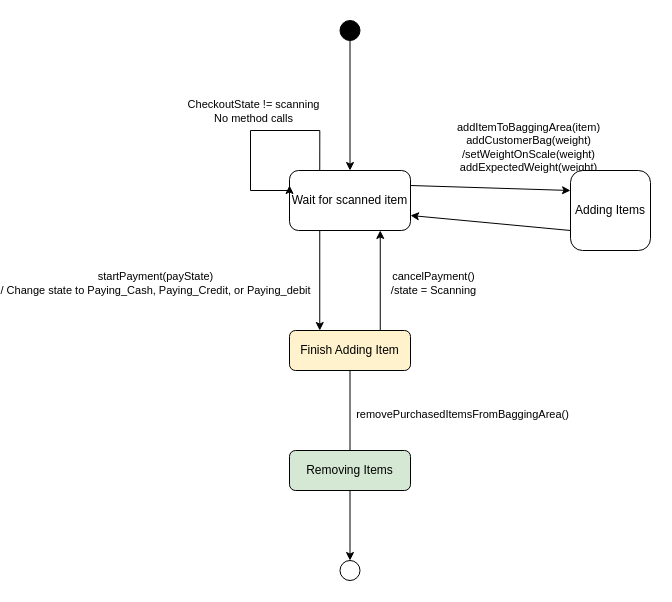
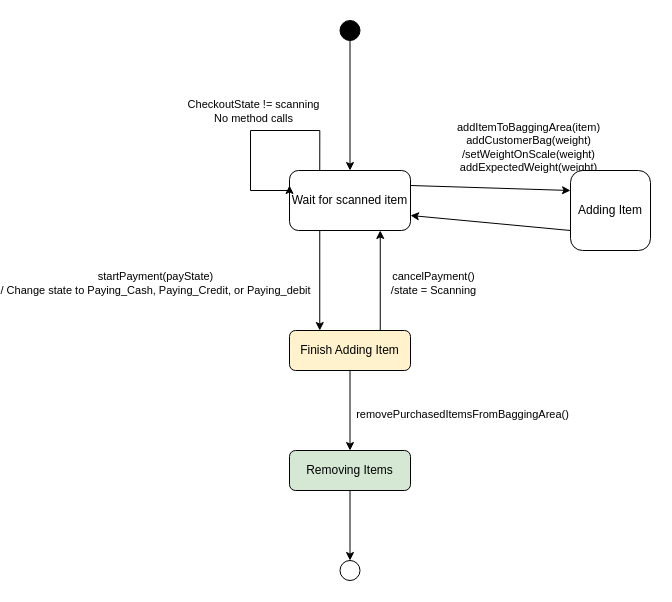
node "Adding Items": label "Adding Items" -> "Adding Item"
edge "Finish Adding Item" -- "Removing Items": arrowhead none -> classic
